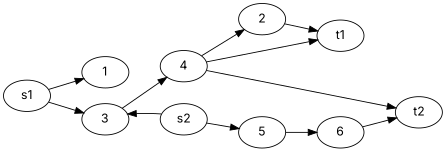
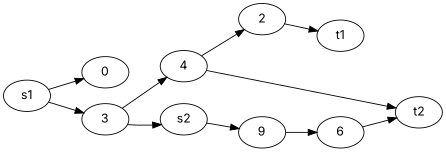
edge "4" -> "t1": removed
node "1": label "1" -> "0"
edge "s2" -> "3": reversed
node "5": label "5" -> "9"
